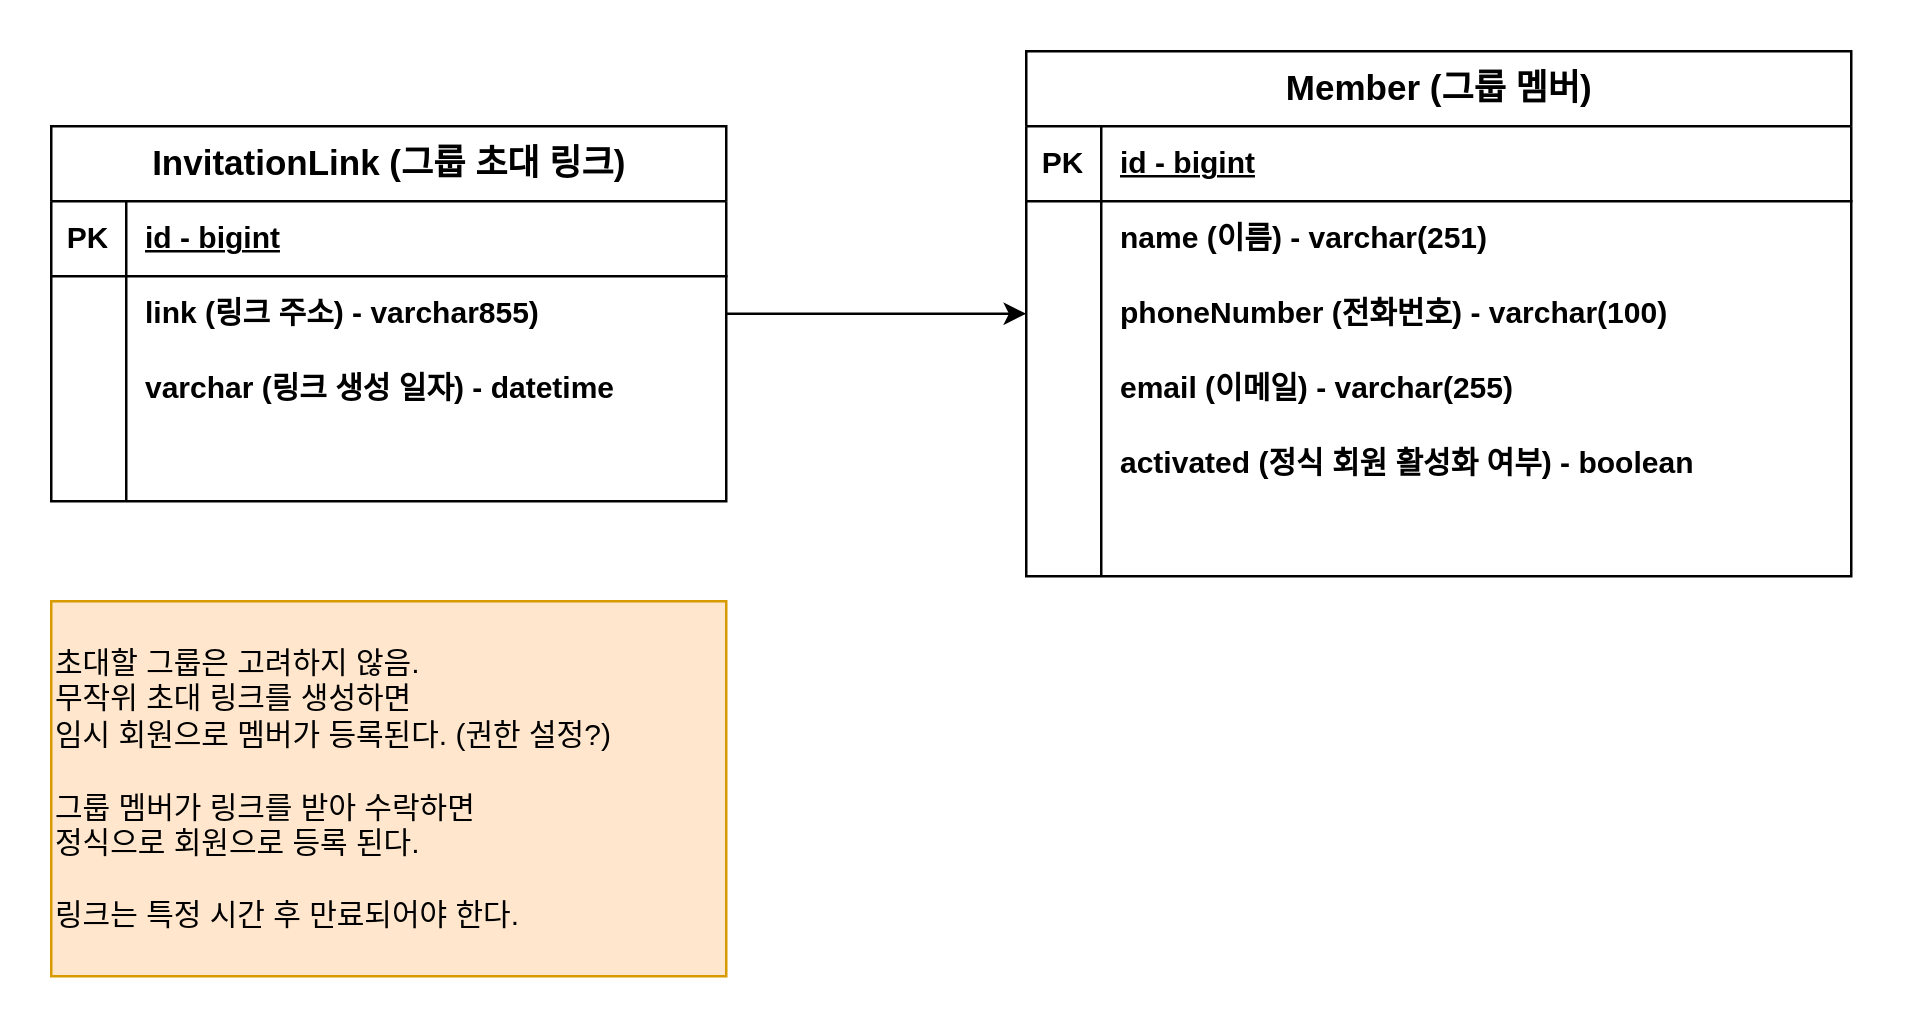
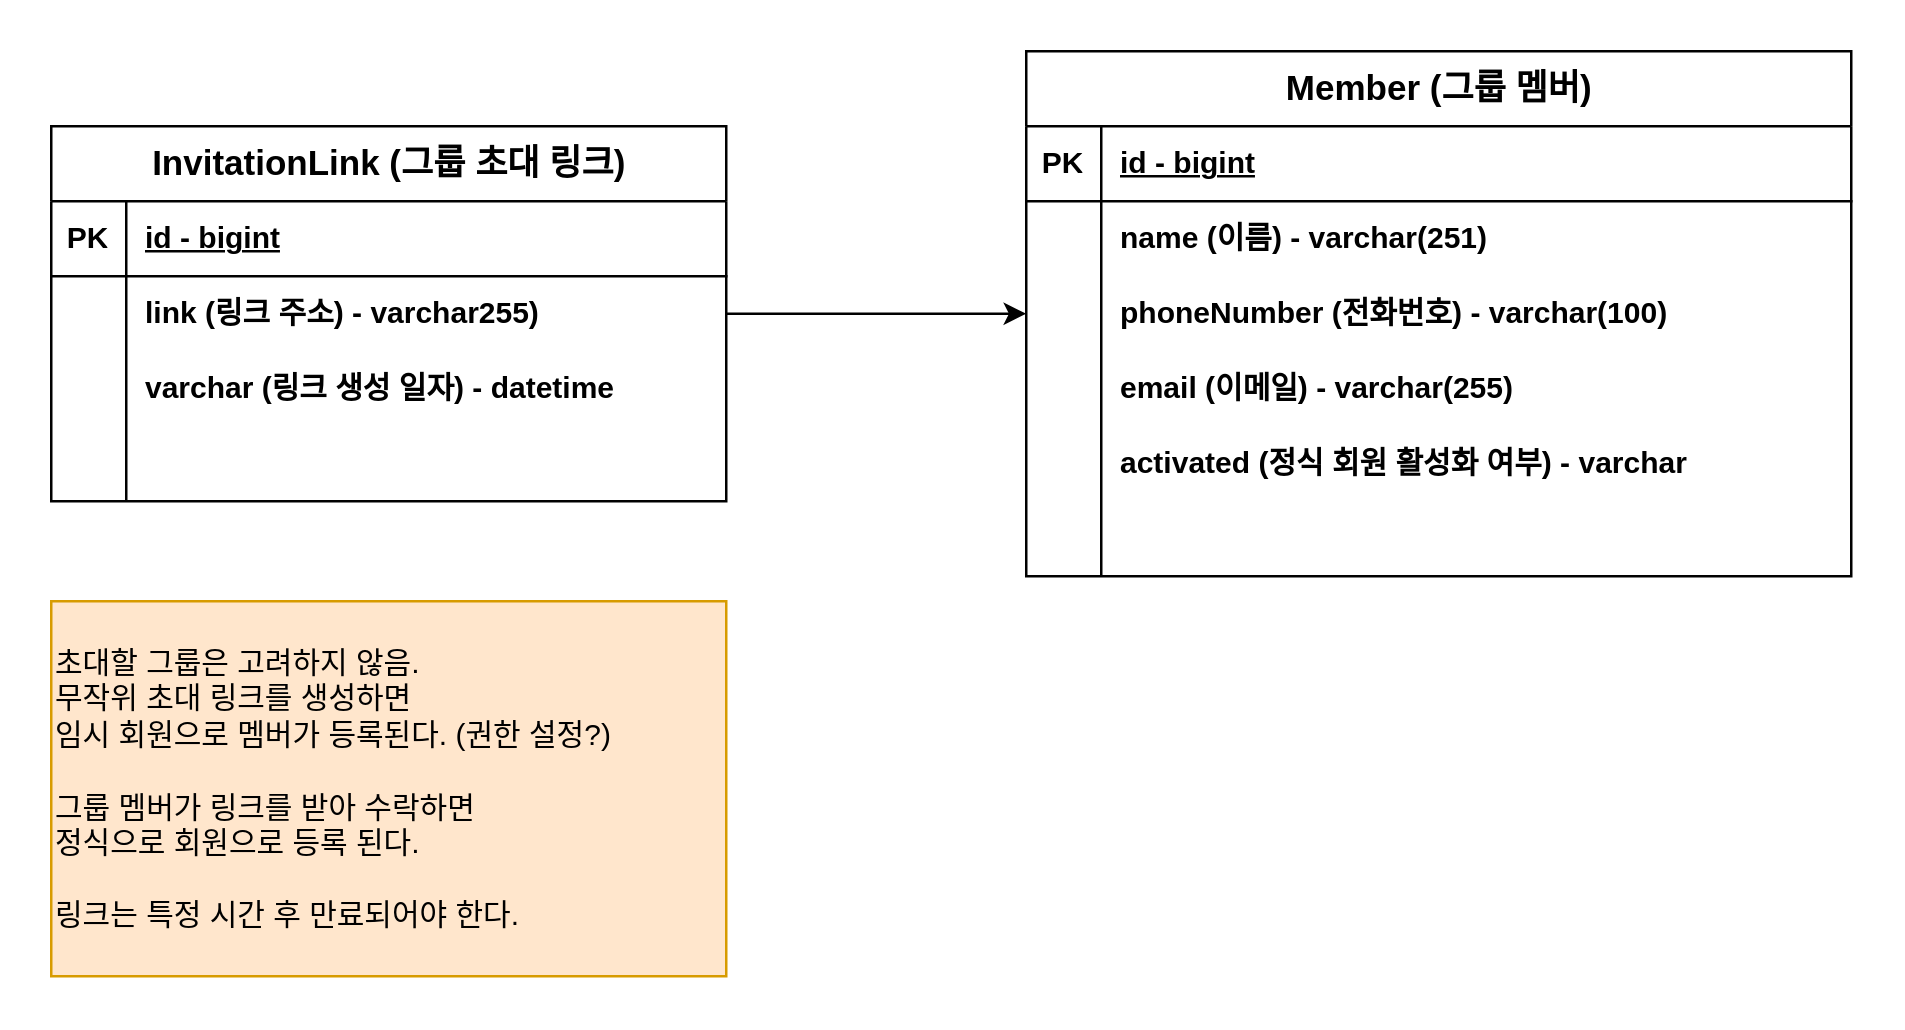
node "link (링크 주소) - varchar855)": label "link (링크 주소) - varchar855)" -> "link (링크 주소) - varchar255)"
node "activated (정식 회원 활성화 여부) - boolean": label "activated (정식 회원 활성화 여부) - boolean" -> "activated (정식 회원 활성화 여부) - varchar"
